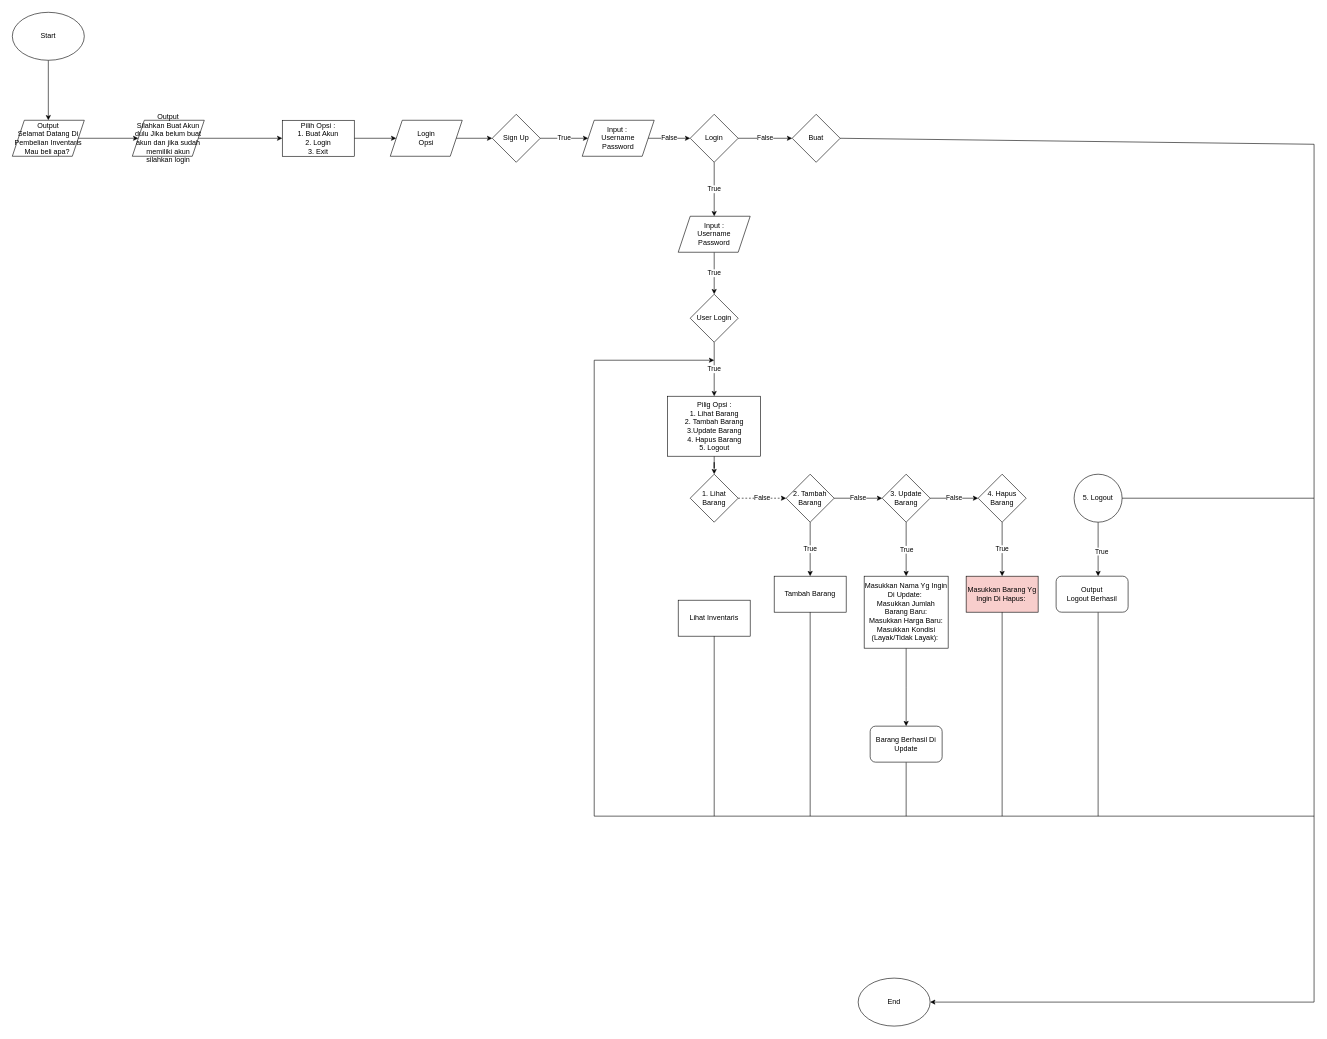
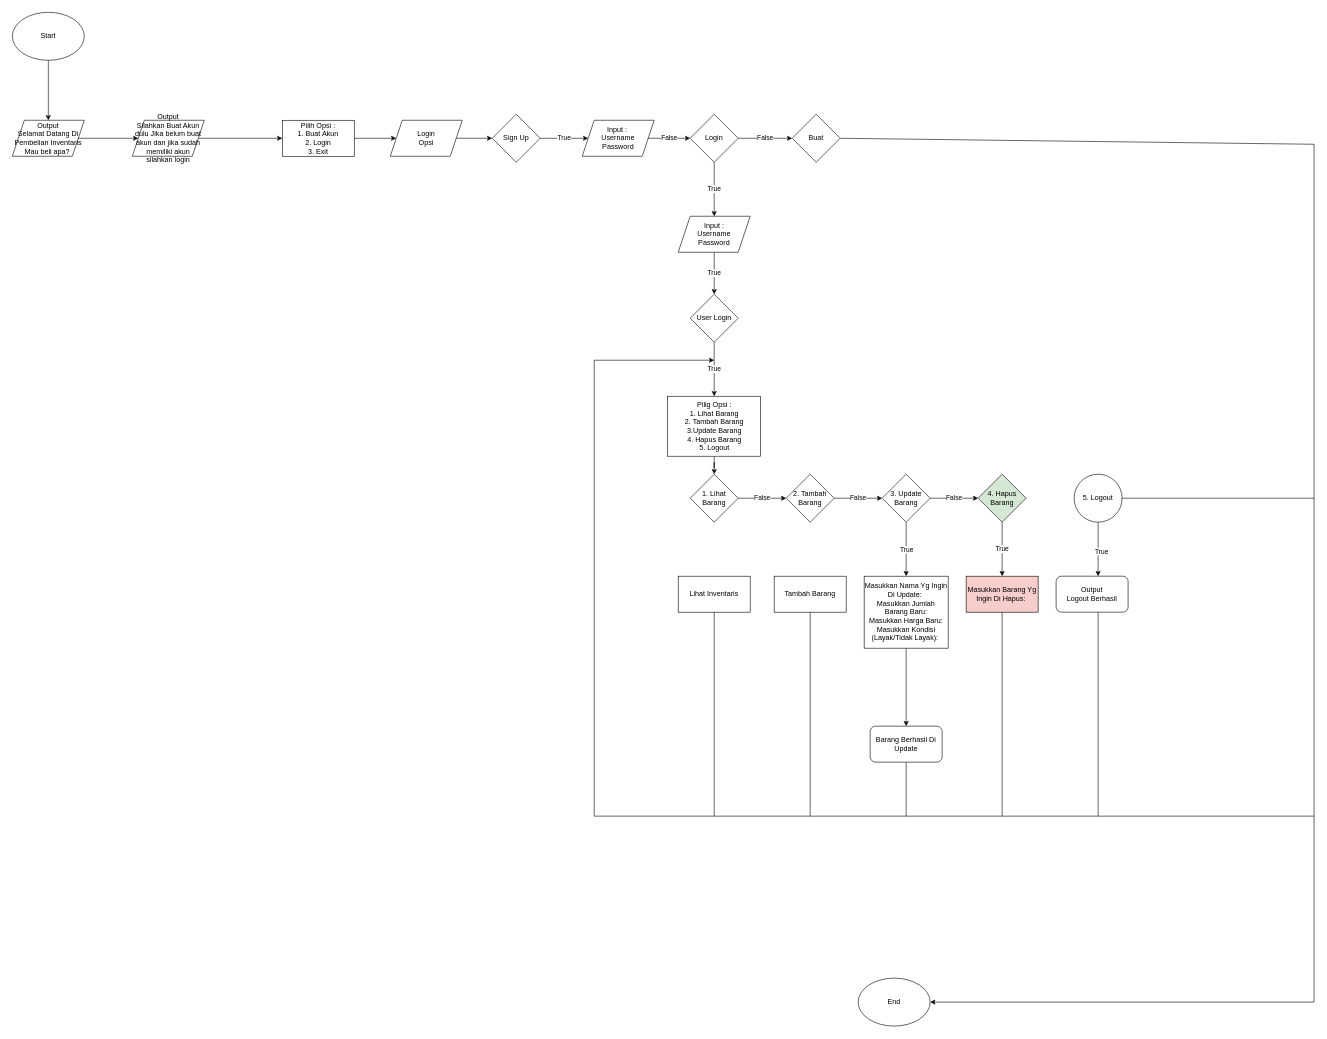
edge "1. Lihat Barang" -> "2. Tambah Barang": style dashed -> solid
node "4. Hapus Barang": fillcolor #ffffff -> #d5e8d4
edge "2. Tambah Barang" -> "Tambah Barang": removed, label "True"
node "Lihat Inventaris": moved (714, 618) -> (714, 594)
